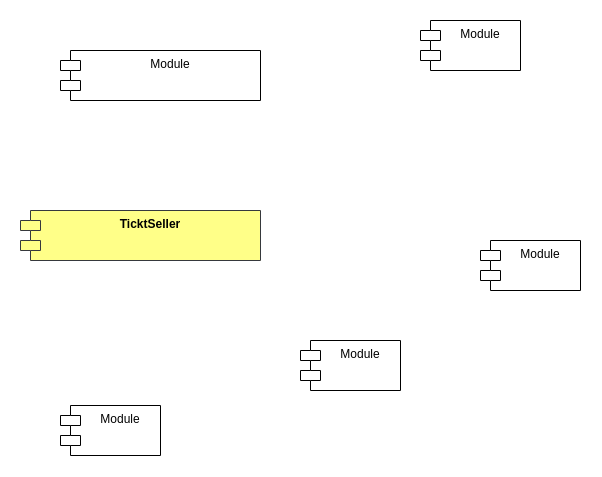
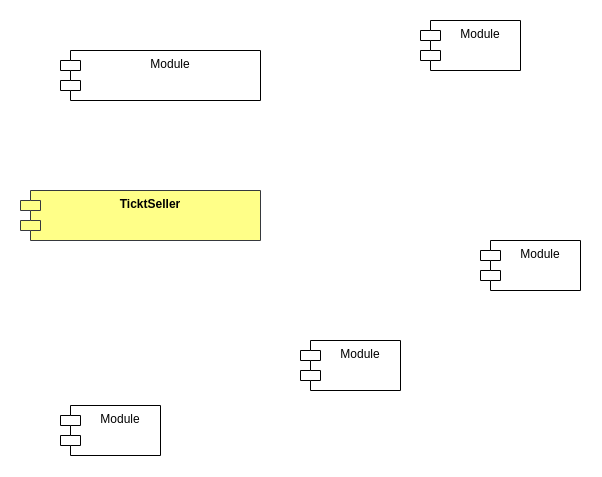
node "TicktSeller": moved (141, 236) -> (141, 216)
